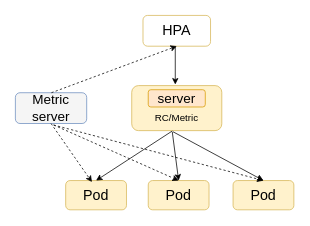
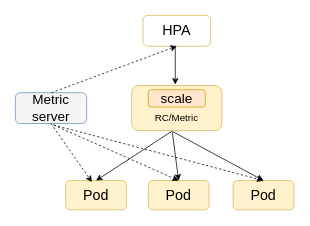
node "server": label "server" -> "scale"
